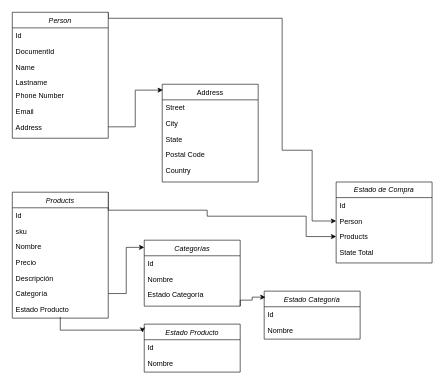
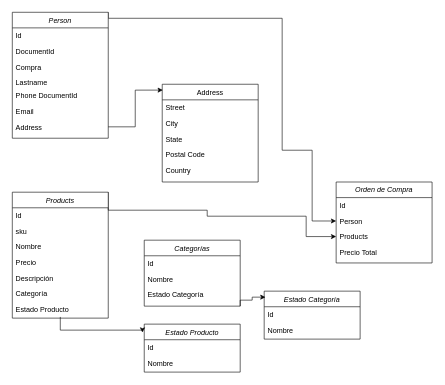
node "Name": label "Name" -> "Compra"
node "Phone Number": label "Phone Number" -> "Phone DocumentId"
node "Estado de Compra": label "Estado de Compra" -> "Orden de Compra"
node "State Total": label "State Total" -> "Precio Total"
edge "Categoría" -> "Categorías": removed
